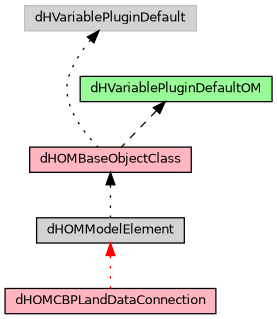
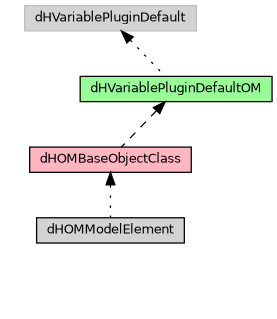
edge "dHOMBaseObjectClass" -> "dHVariablePluginDefault": now "dHVariablePluginDefaultOM" -> "dHVariablePluginDefault"
node "dHOMCBPLandDataConnection": removed
